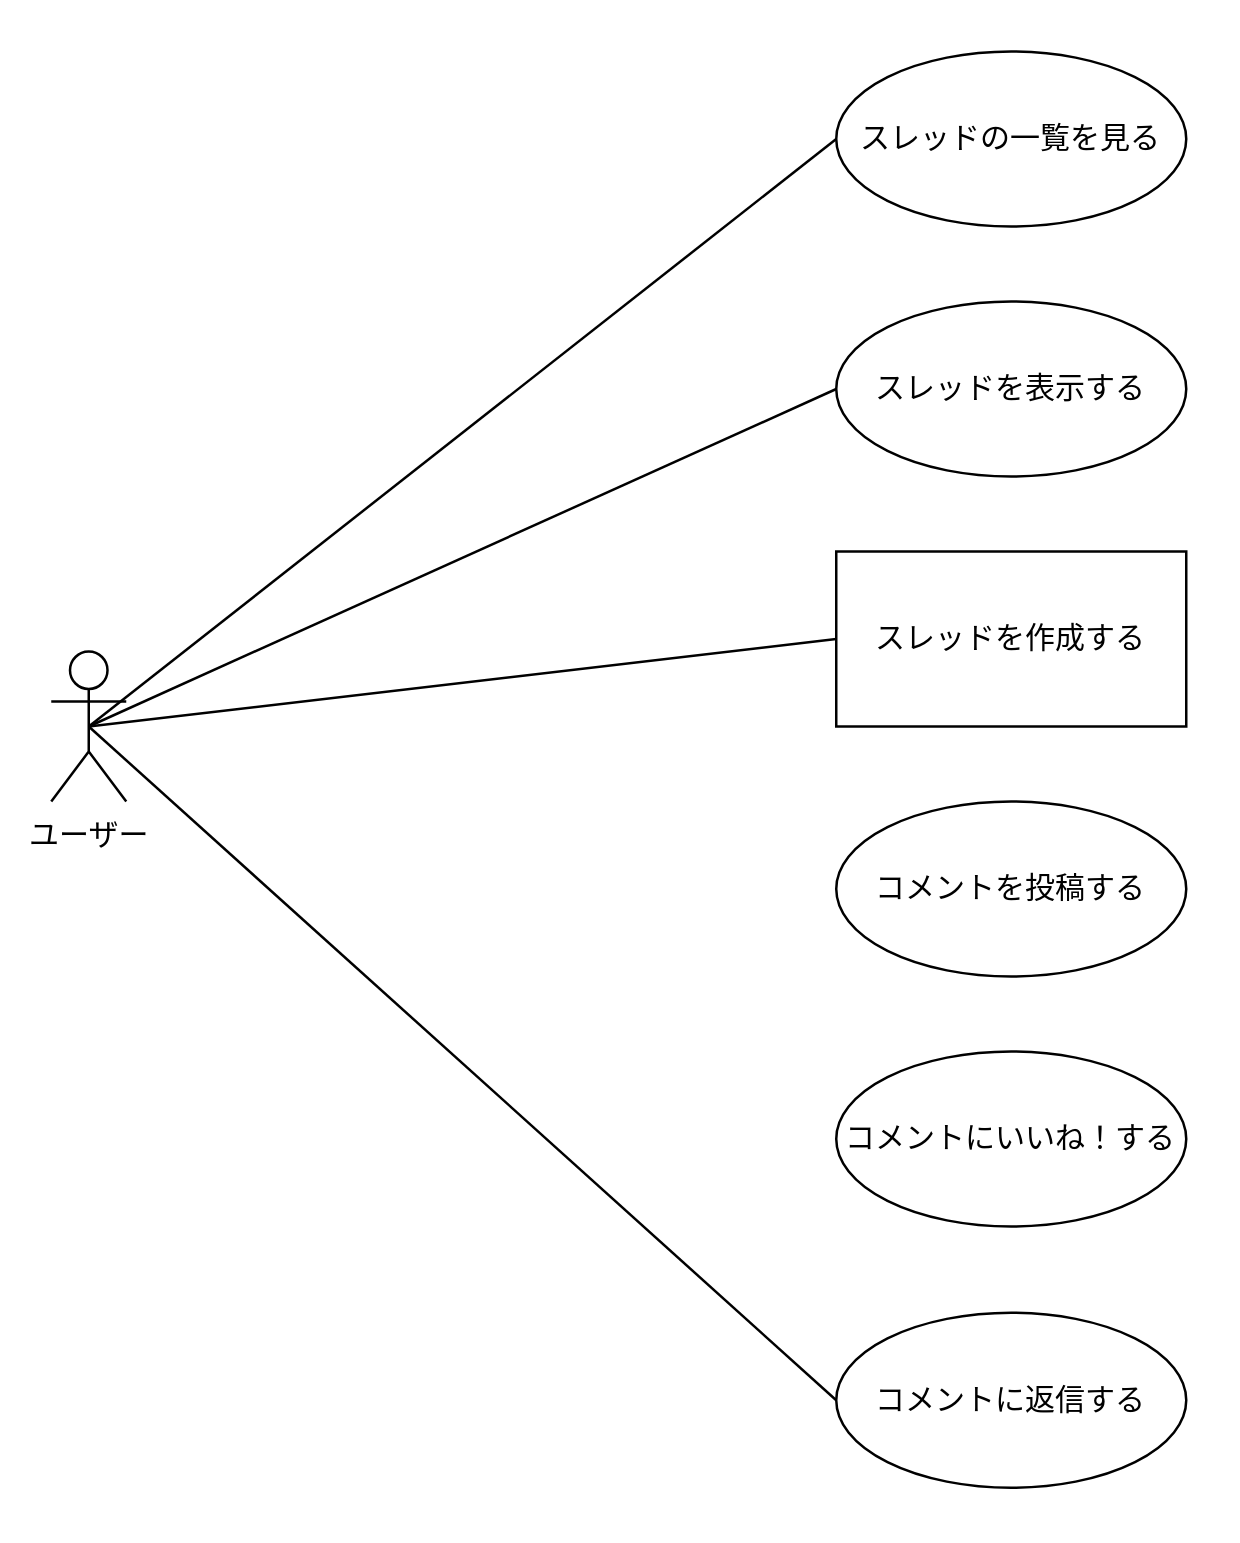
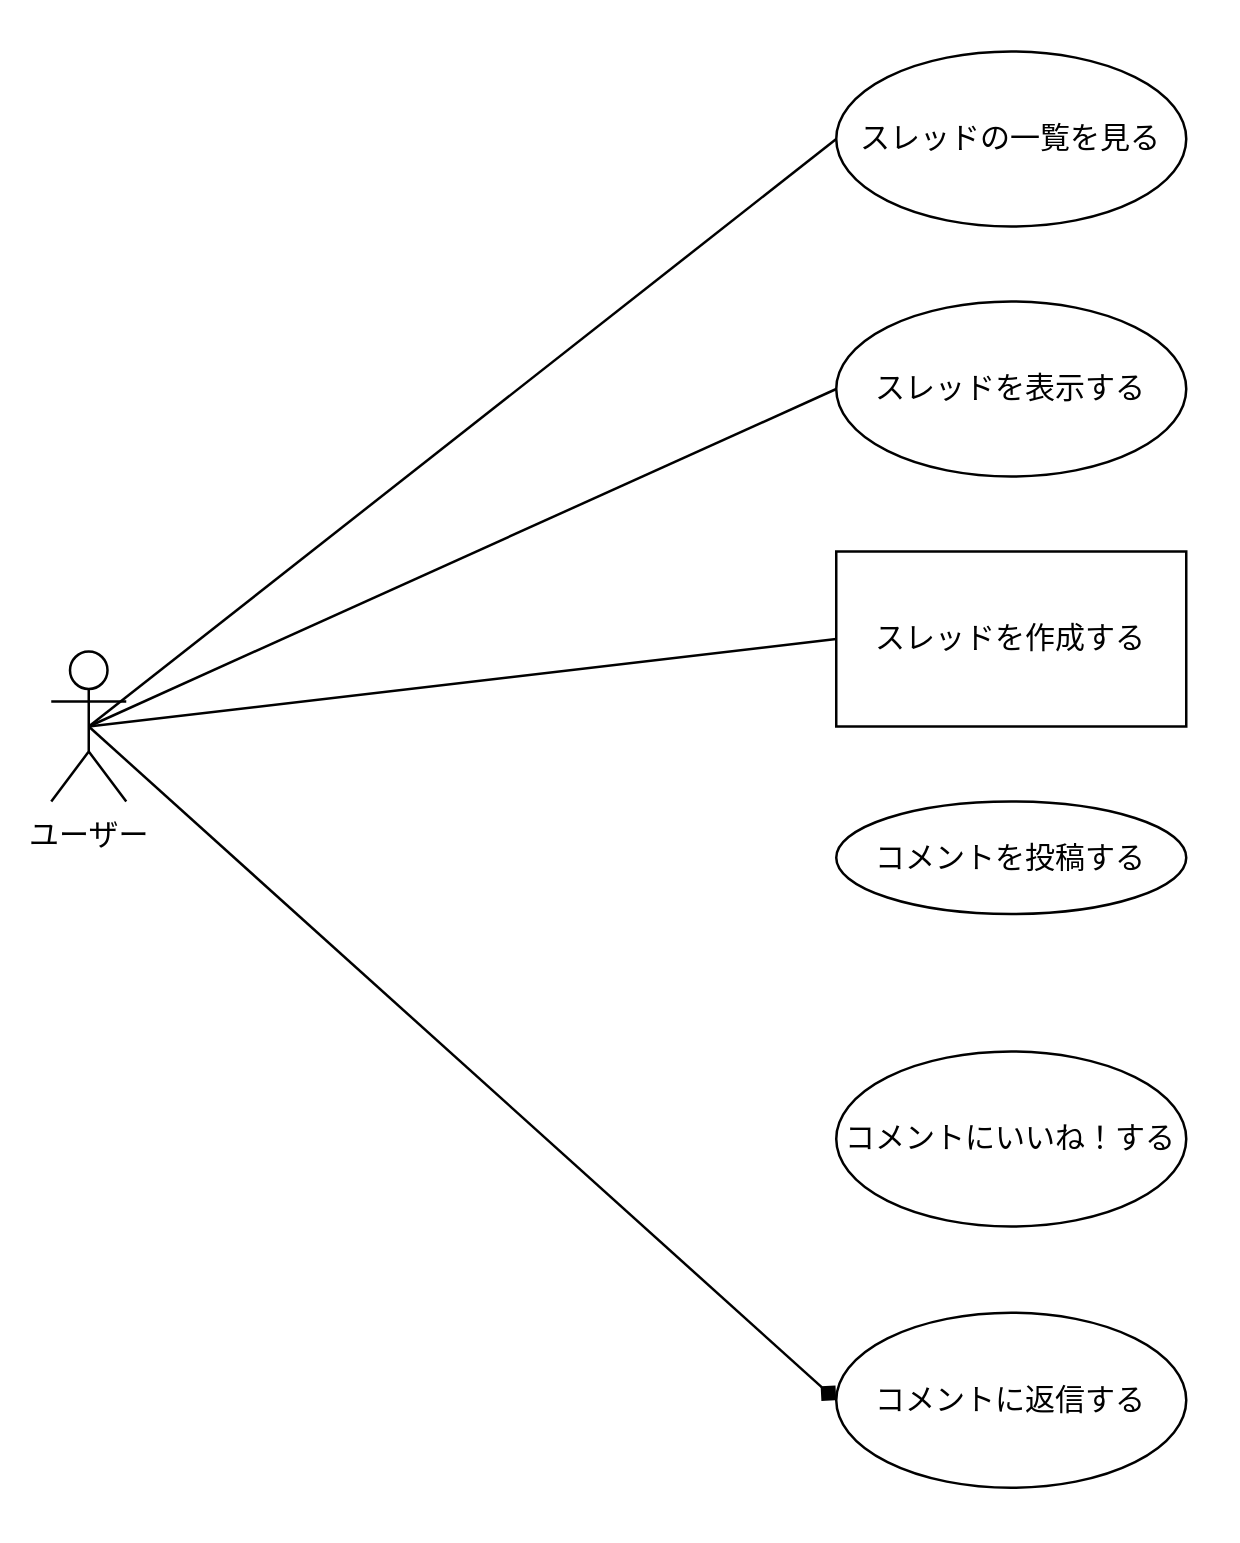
node "コメントを投稿する": size 350x175 -> 350x113
edge "ユーザー" -- "コメントに返信する": arrowhead none -> diamond
